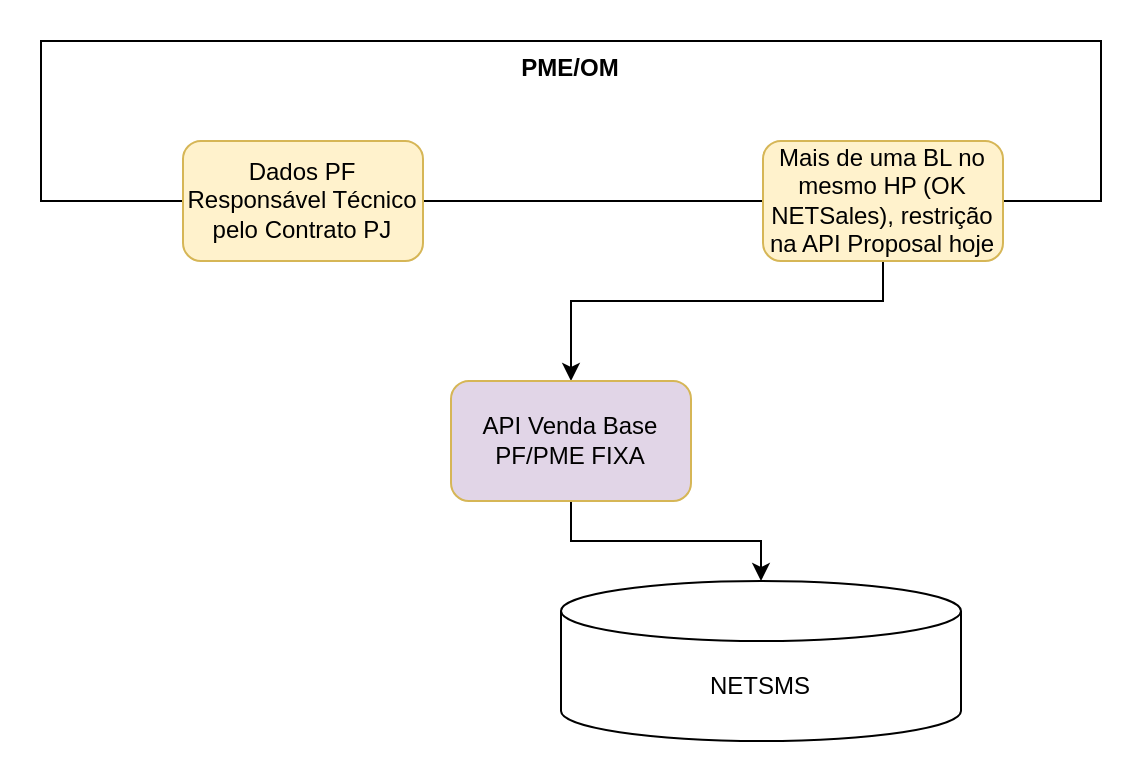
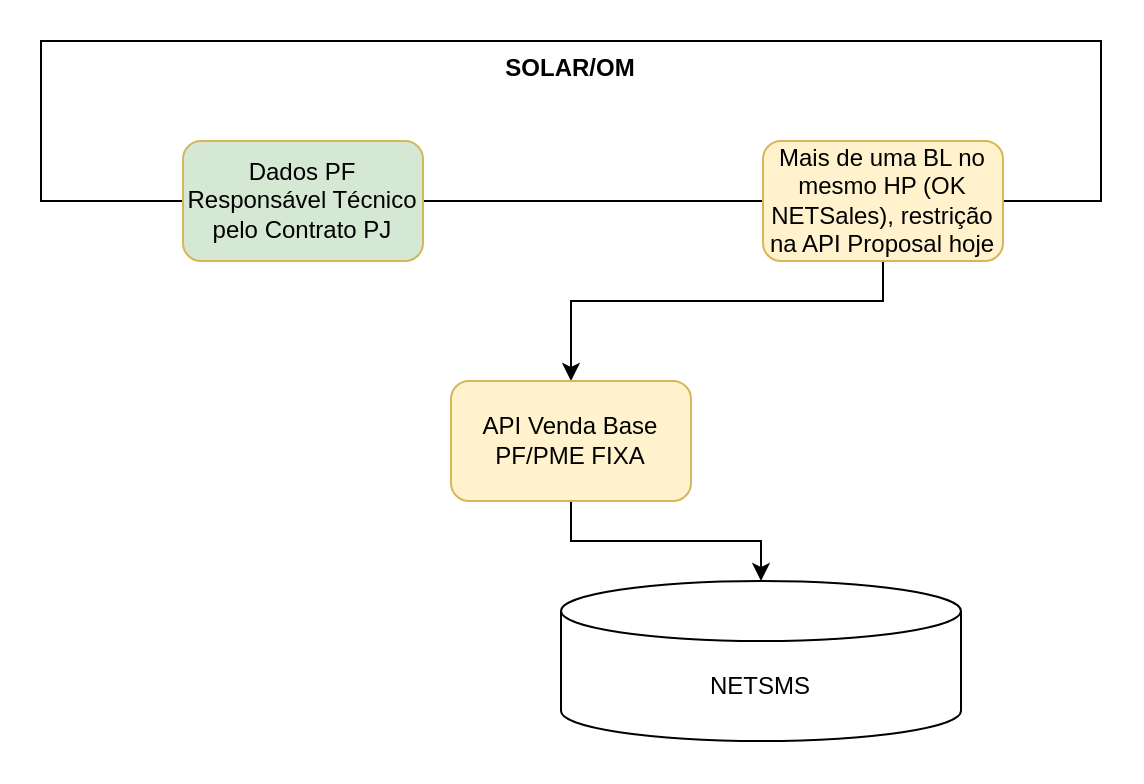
node "PME/OM": label "PME/OM" -> "SOLAR/OM"
node "Dados PF Responsável Técnico pelo Contrato PJ": fillcolor #fff2cc -> #d5e8d4
node "API Venda Base PF/PME FIXA": fillcolor #e1d5e7 -> #fff2cc
